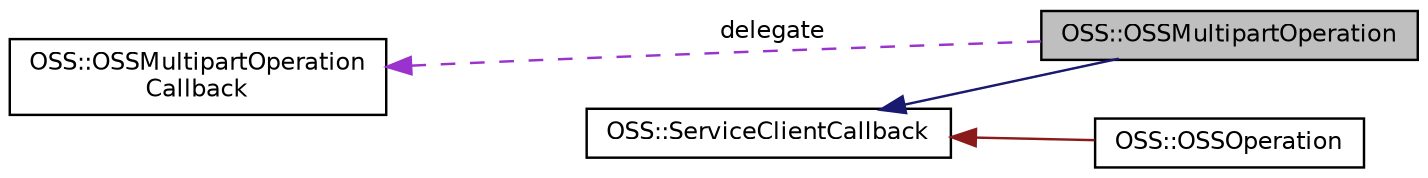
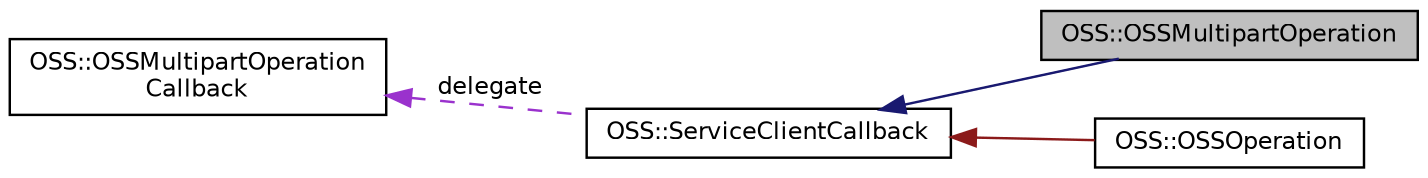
edge "OSS::OSSMultipartOperation" -> "OSS::OSSMultipartOperation Callback": now "OSS::ServiceClientCallback" -> "OSS::OSSMultipartOperation Callback"
